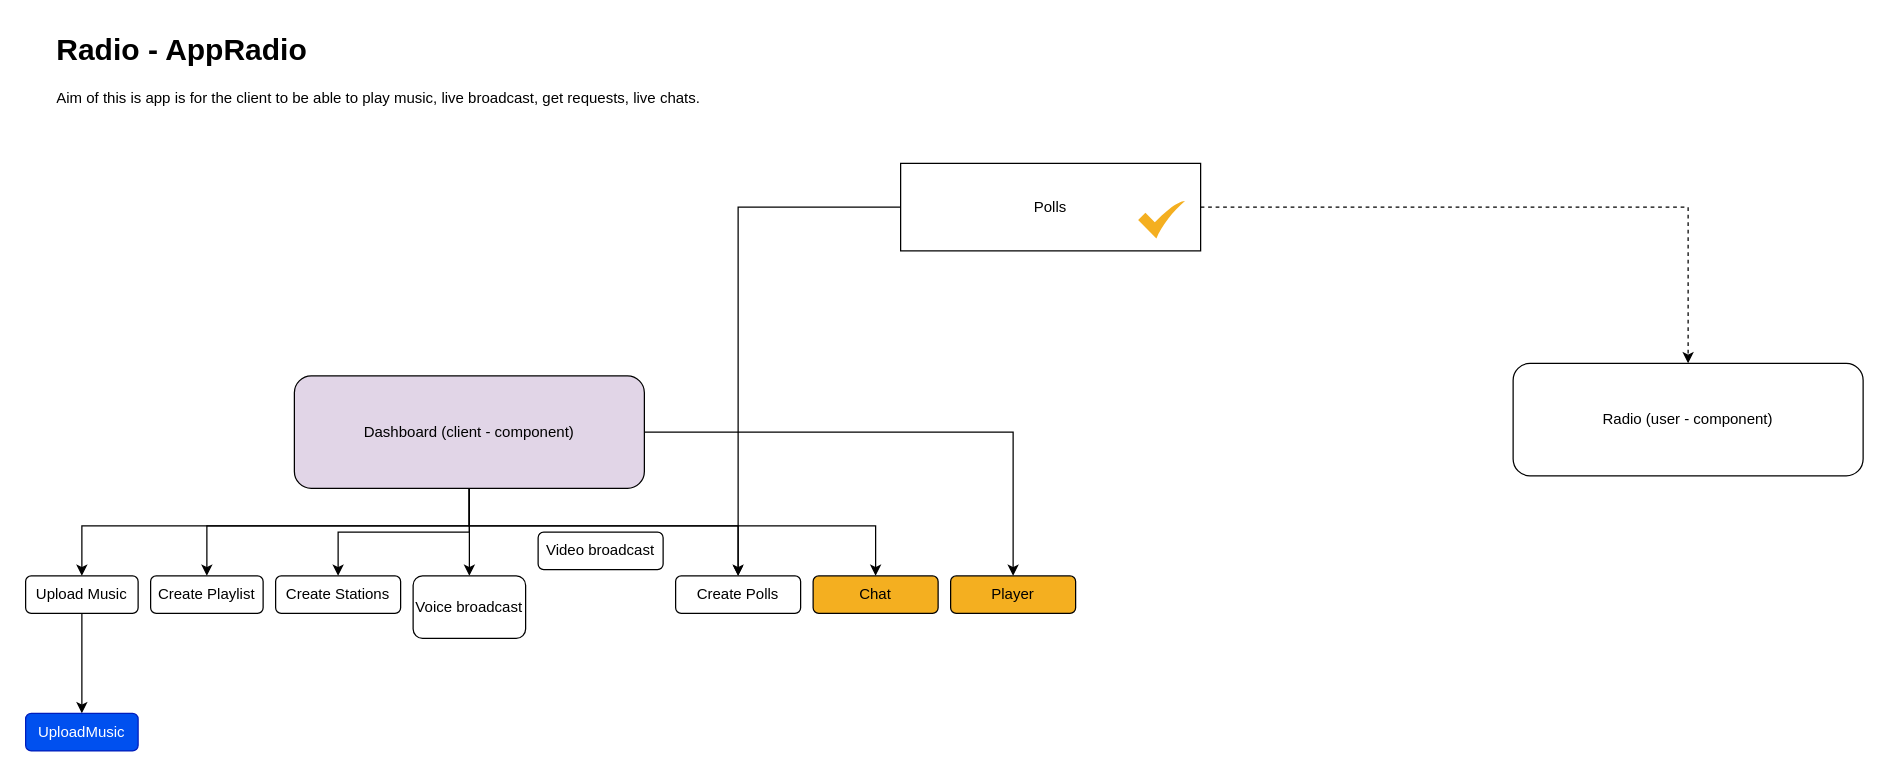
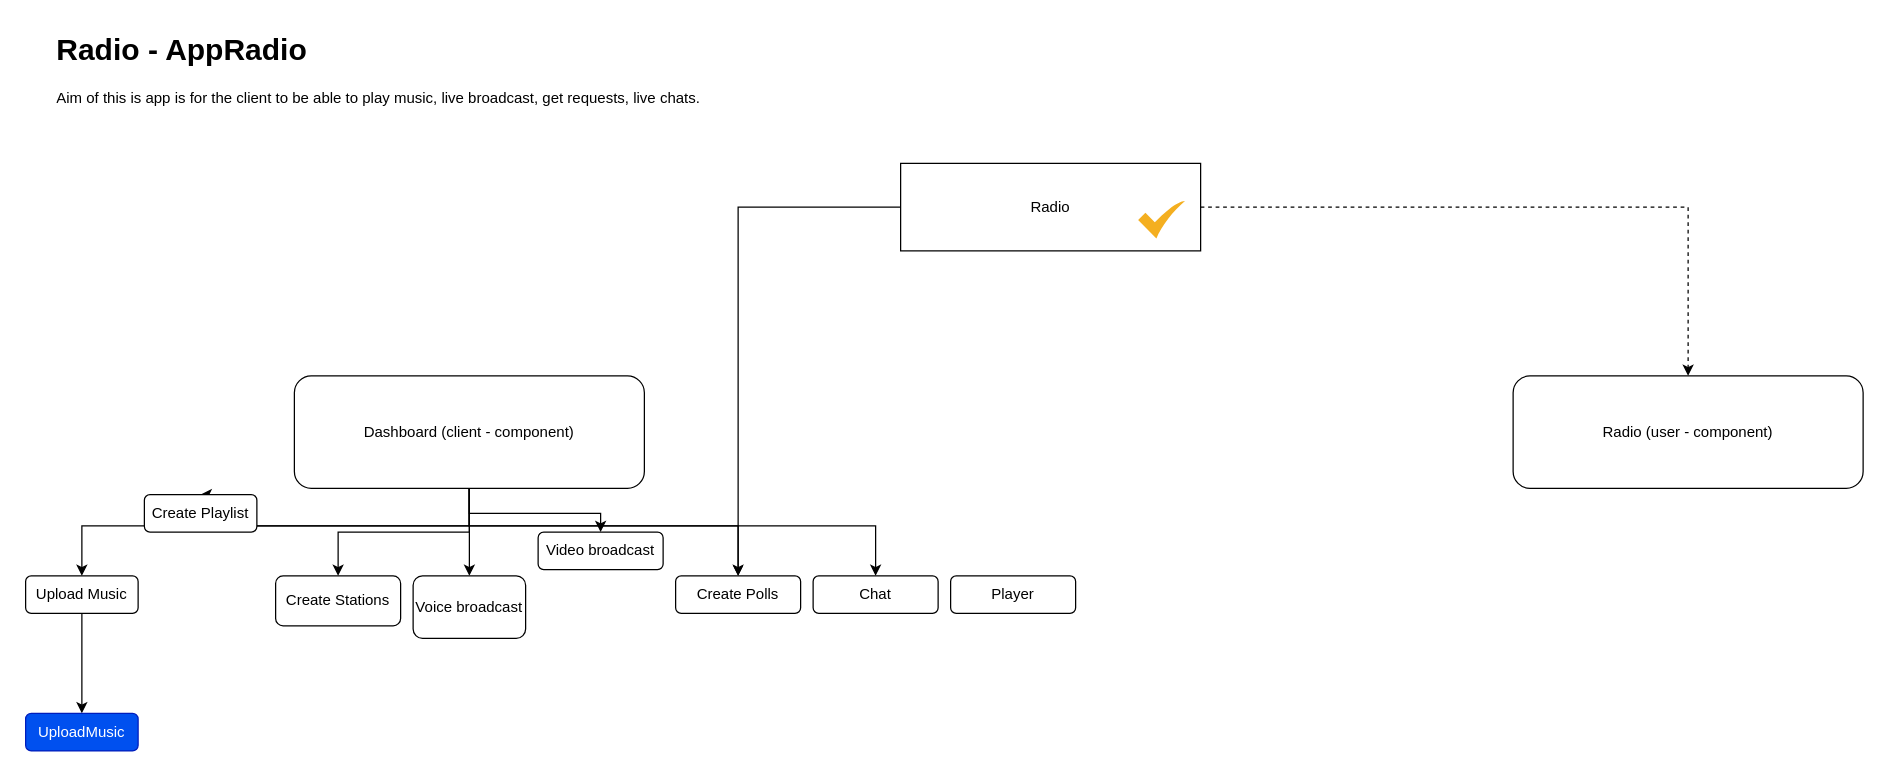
node "Polls": label "Polls" -> "Radio"
node "Radio (user - component)": moved (1688, 419) -> (1688, 432)
node "Dashboard (client - component)": fillcolor #e1d5e7 -> #ffffff
edge "Dashboard (client - component)" -> "Player": now "Dashboard (client - component)" -> "Video broadcast"
node "Create Playlist": moved (207, 594) -> (201, 513)
node "Create Stations": size 125x38 -> 125x50
node "Chat": fillcolor #f4af20 -> #ffffff
node "Player": fillcolor #f4af20 -> #ffffff
